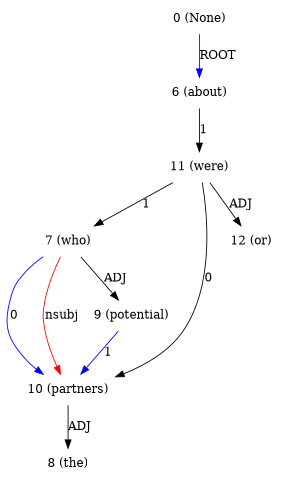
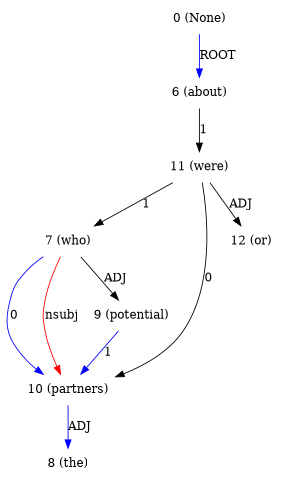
edge "10 (partners)" -> "8 (the)": color black -> blue
